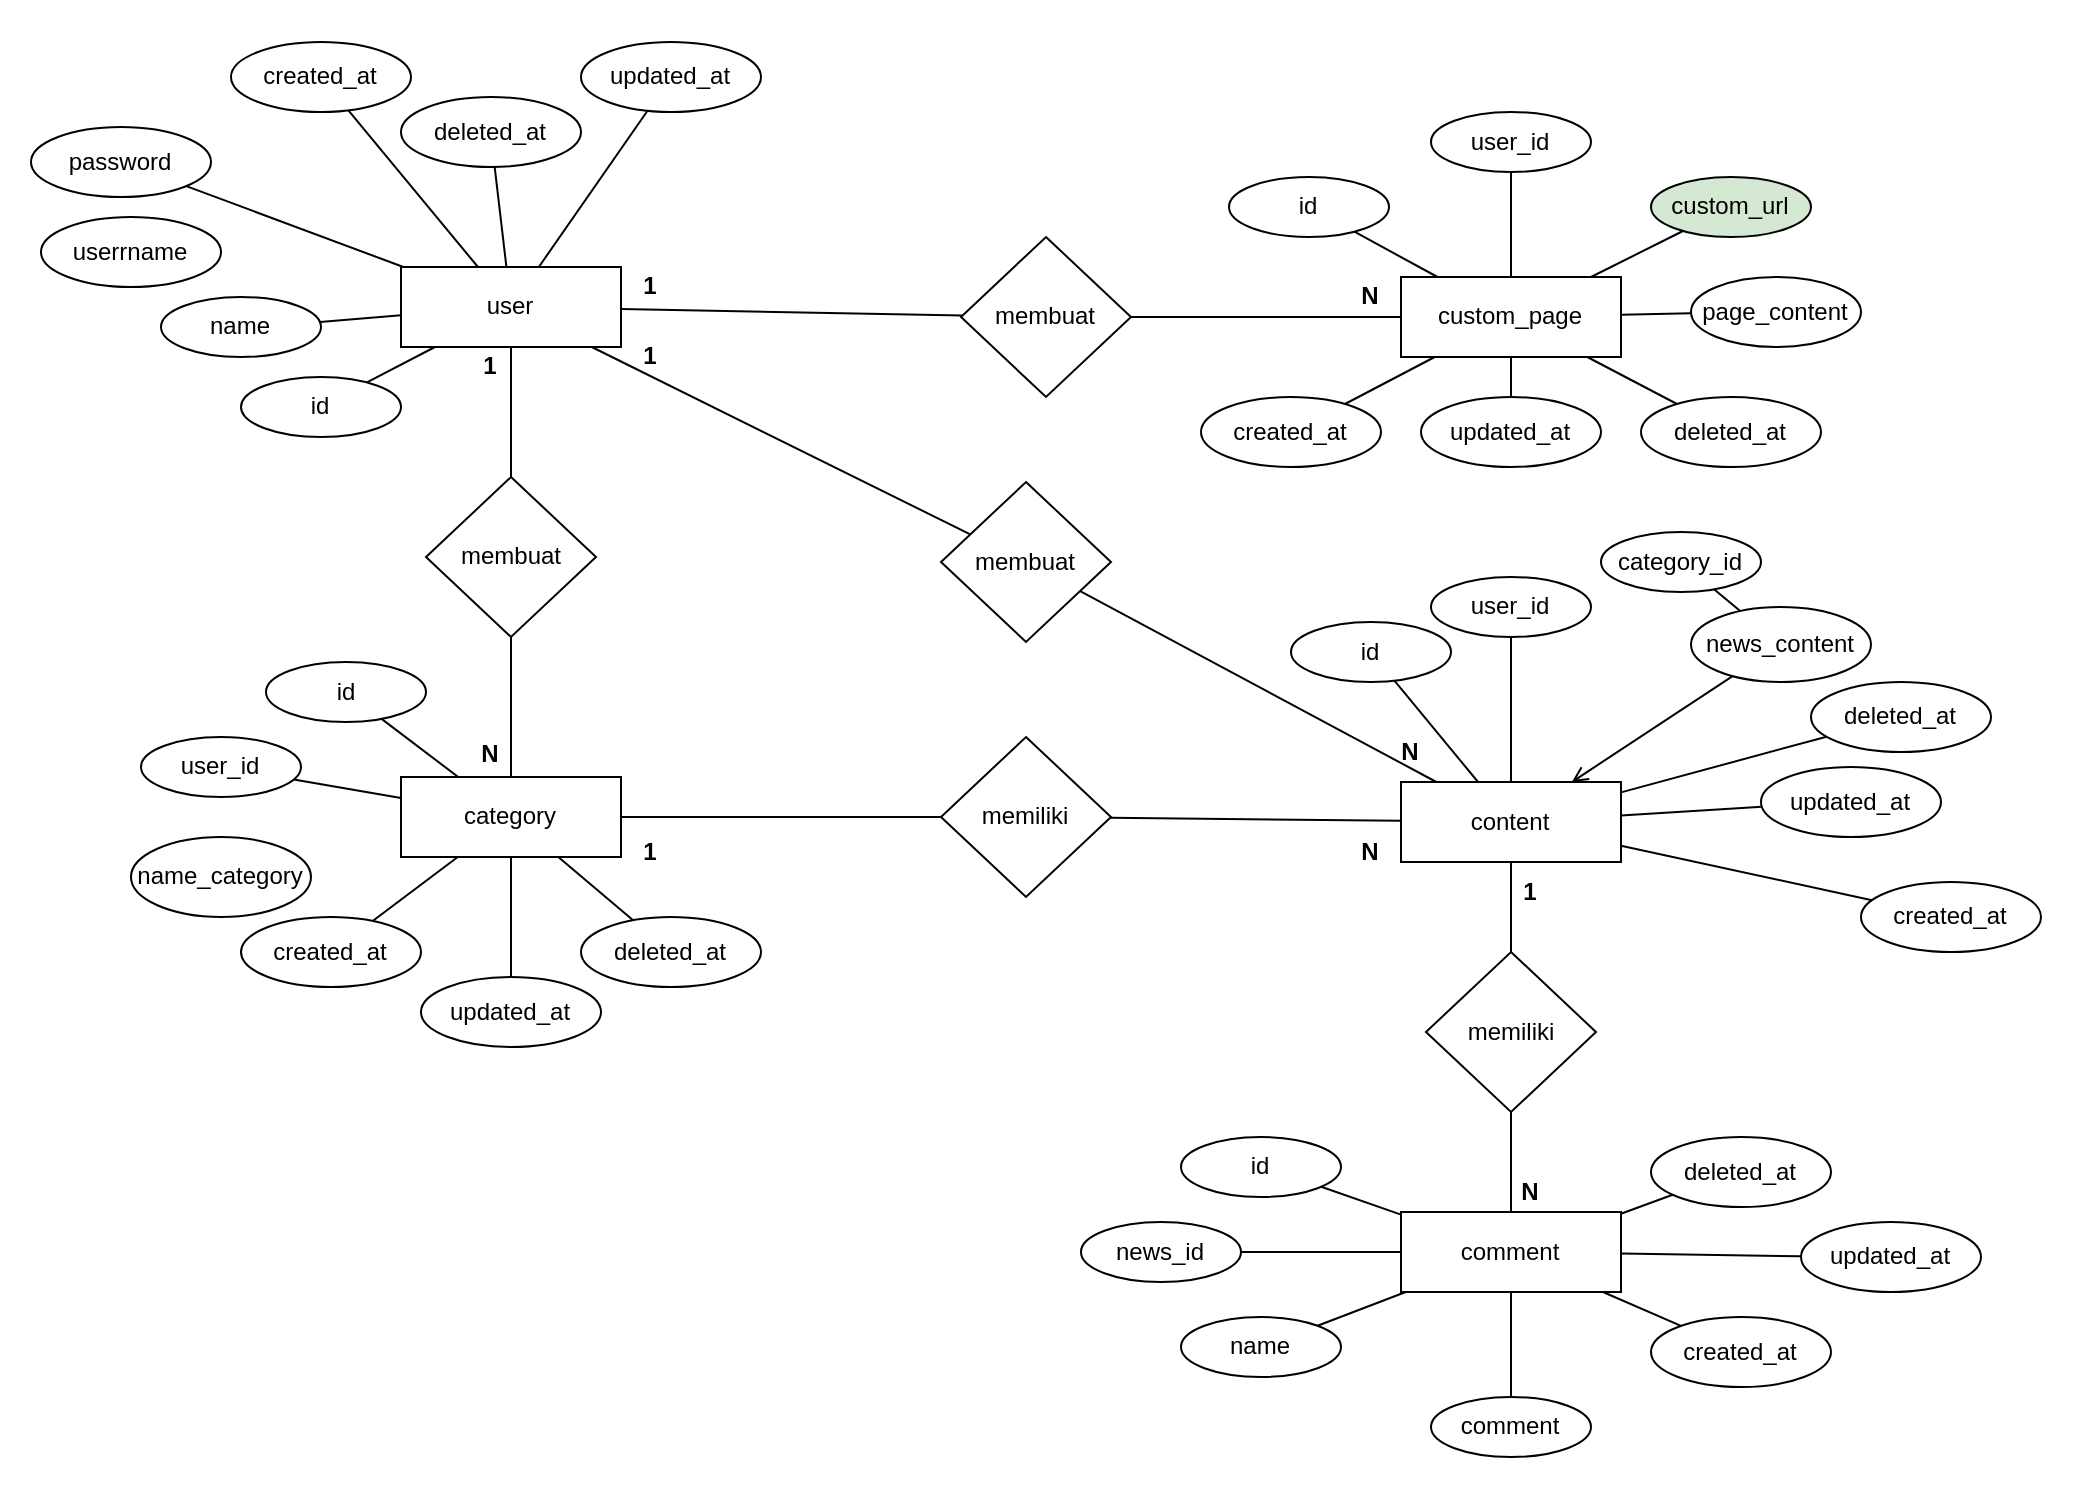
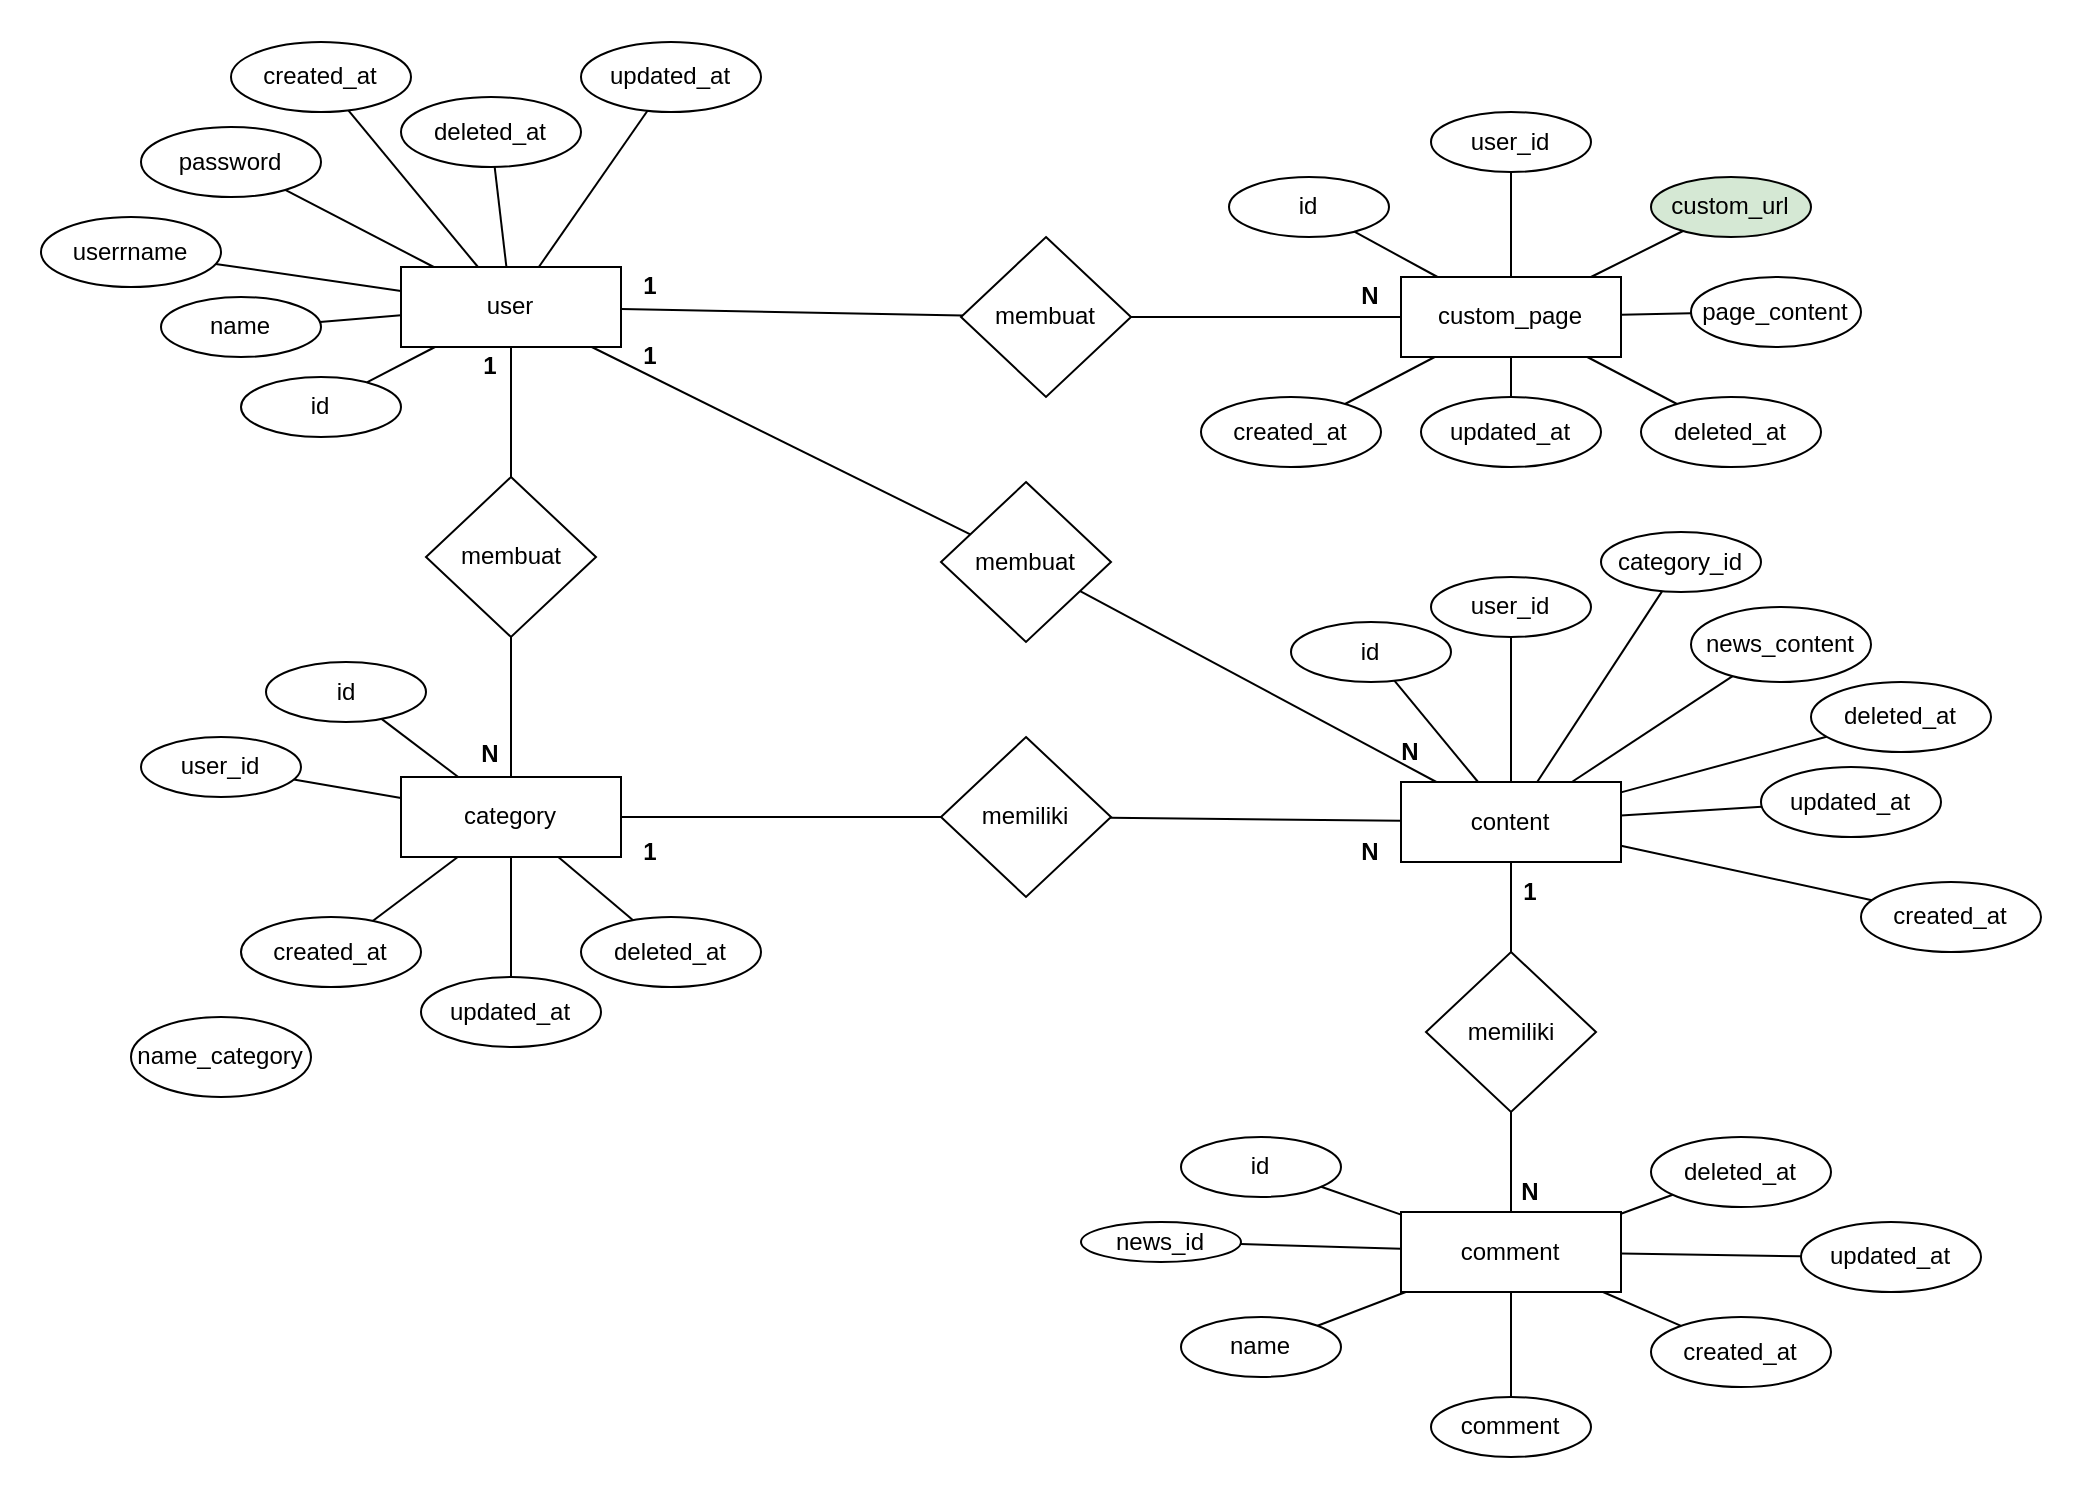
node "password": moved (121, 162) -> (231, 162)
edge "userrname" -- "user": added
edge "category_id" -- "news_content": now "category_id" -- "content"
edge "news_content" -> "content": arrowhead open -> none
node "name_category": moved (221, 877) -> (221, 1057)
node "news_id": size 160x60 -> 160x40
